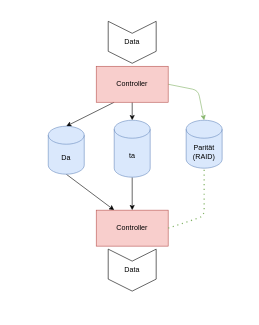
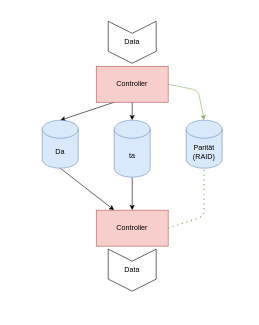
node "Da": moved (66, 150) -> (60, 144)
